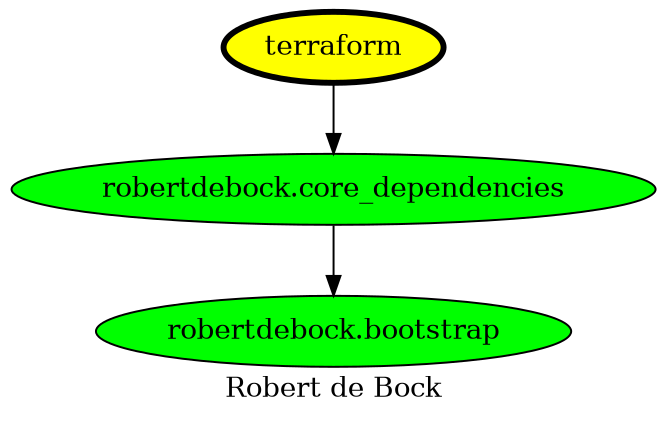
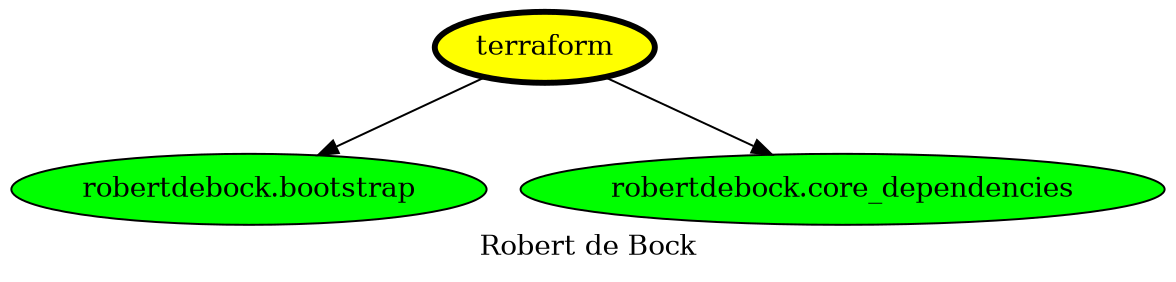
edge "robertdebock.core_dependencies" -> "robertdebock.bootstrap": now "terraform" -> "robertdebock.bootstrap"
